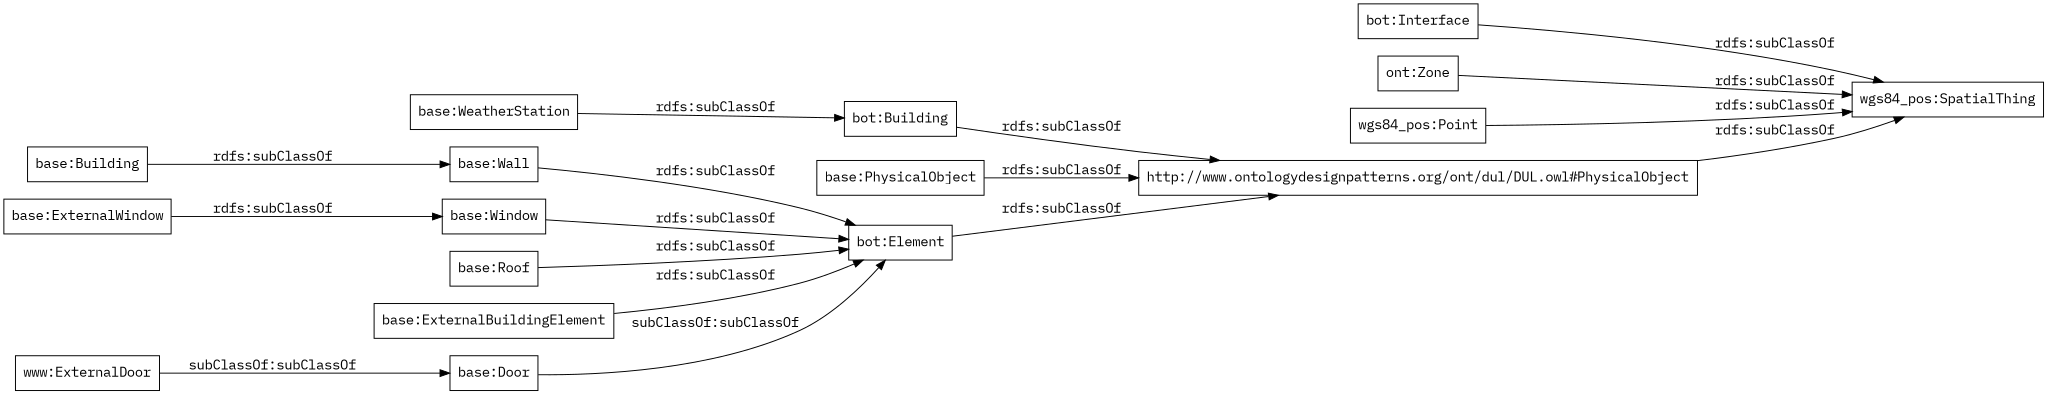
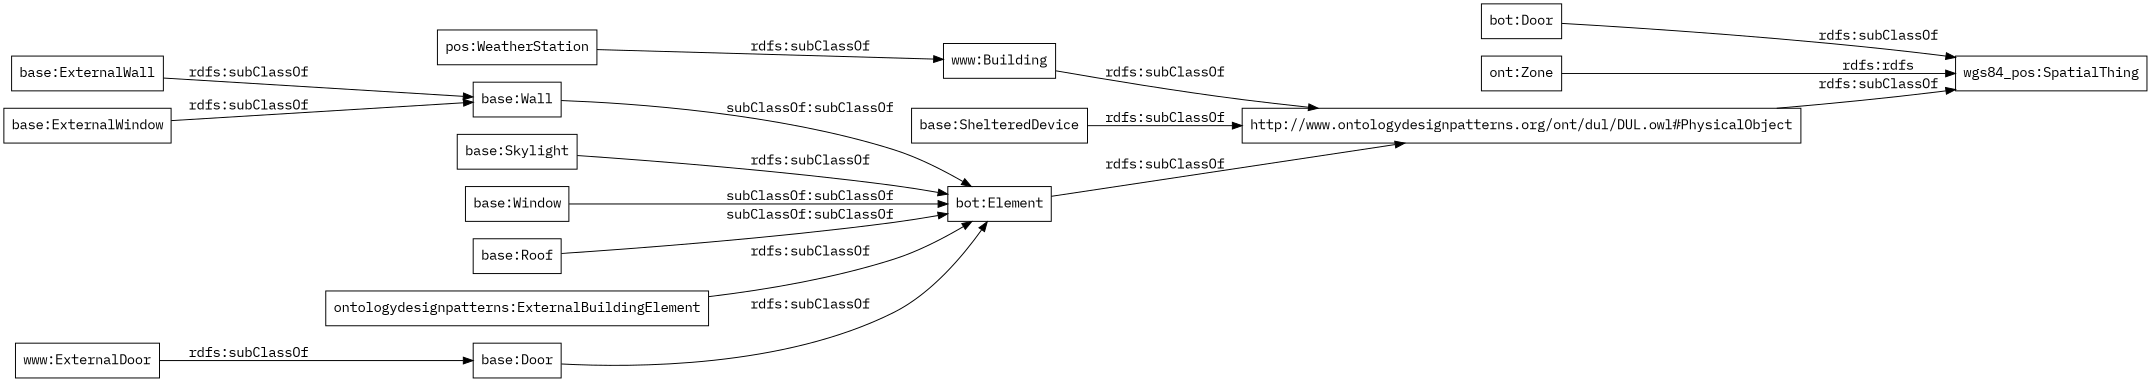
node "bot:Interface": label "bot:Interface" -> "bot:Door"
edge "ont:Zone" -> "wgs84_pos:SpatialThing": label "rdfs:subClassOf" -> "rdfs:rdfs"
node "base:WeatherStation": label "base:WeatherStation" -> "pos:WeatherStation"
node "bot:Building": label "bot:Building" -> "www:Building"
node "wgs84_pos:Point": removed
node "base:Skylight": added
node "base:Building": label "base:Building" -> "base:ExternalWall"
edge "base:Wall" -> "bot:Element": label "rdfs:subClassOf" -> "subClassOf:subClassOf"
node "base:PhysicalObject": label "base:PhysicalObject" -> "base:ShelteredDevice"
edge "base:ExternalWindow" -> "base:Window": now "base:ExternalWindow" -> "base:Wall"
edge "base:Window" -> "bot:Element": label "rdfs:subClassOf" -> "subClassOf:subClassOf"
edge "base:Roof" -> "bot:Element": label "rdfs:subClassOf" -> "subClassOf:subClassOf"
node "base:ExternalBuildingElement": label "base:ExternalBuildingElement" -> "ontologydesignpatterns:ExternalBuildingElement"
edge "base:Door" -> "bot:Element": label "subClassOf:subClassOf" -> "rdfs:subClassOf"
edge "www:ExternalDoor" -> "base:Door": label "subClassOf:subClassOf" -> "rdfs:subClassOf"
